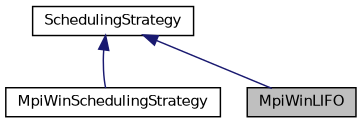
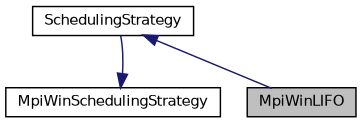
edge "MpiWinSchedulingStrategy" -> "SchedulingStrategy": reversed
